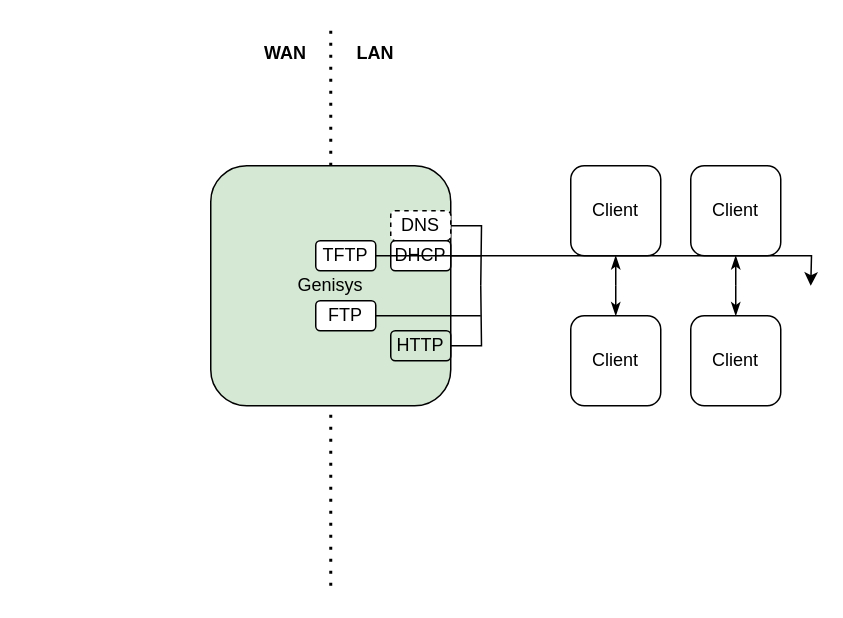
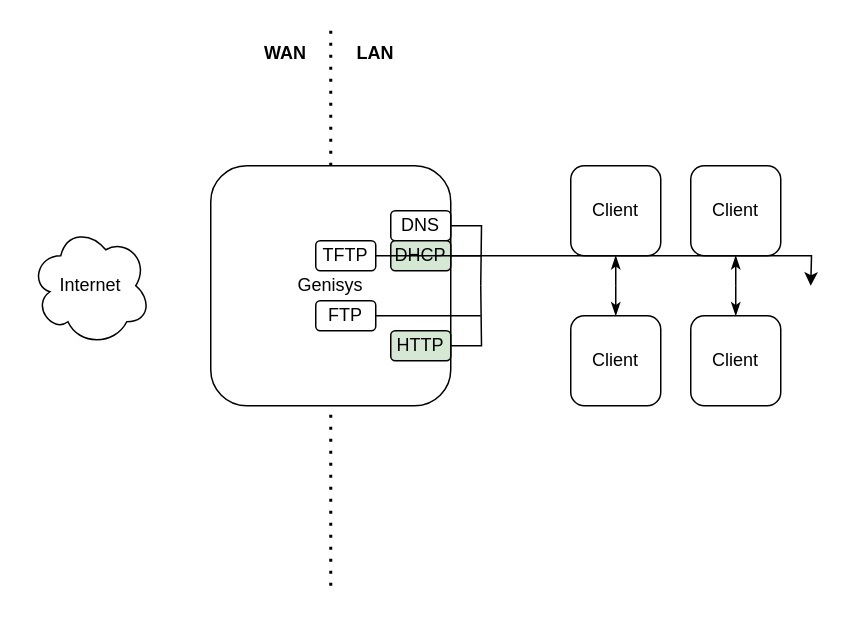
node "DNS": style dashed -> solid
node "DHCP": fillcolor #ffffff -> #d5e8d4
node "Internet": added
node "Genisys": fillcolor #d5e8d4 -> #ffffff
